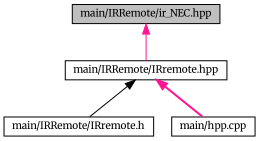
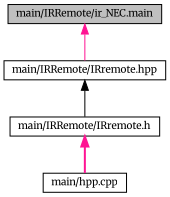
node "main/IRRemote/ir_NEC.hpp": label "main/IRRemote/ir_NEC.hpp" -> "main/IRRemote/ir_NEC.main"
edge "main/hpp.cpp" -> "main/IRRemote/IRremote.hpp": now "main/hpp.cpp" -> "main/IRRemote/IRremote.h"
